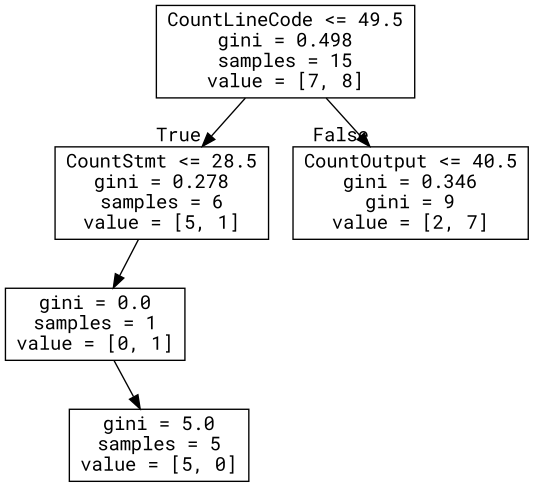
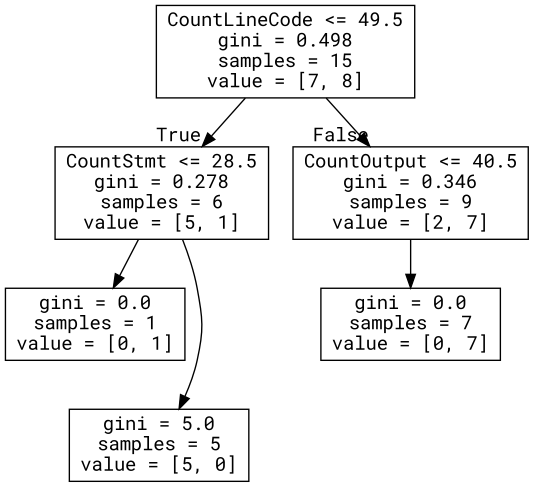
node "CountOutput <= 40.5 gini = 0.346 gini = 9 value = [2, 7]": label "CountOutput <= 40.5 gini = 0.346 gini = 9 value = [2, 7]" -> "CountOutput <= 40.5 gini = 0.346 samples = 9 value = [2, 7]"
node "gini = 0.0 samples = 7 value = [0, 7]": added
edge "gini = 0.0 samples = 1 value = [0, 1]" -> "gini = 5.0 samples = 5 value = [5, 0]": now "CountStmt <= 28.5 gini = 0.278 samples = 6 value = [5, 1]" -> "gini = 5.0 samples = 5 value = [5, 0]"
